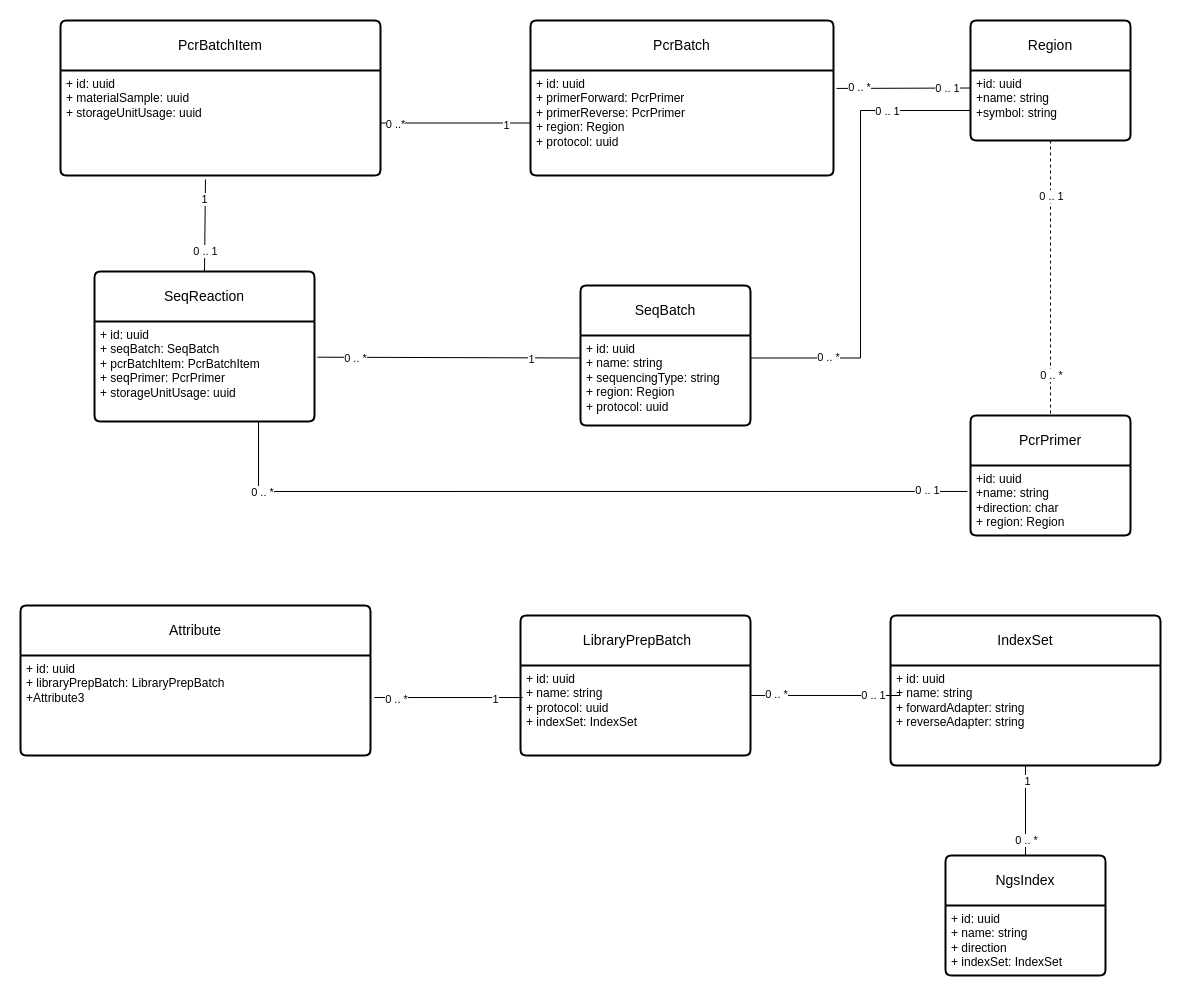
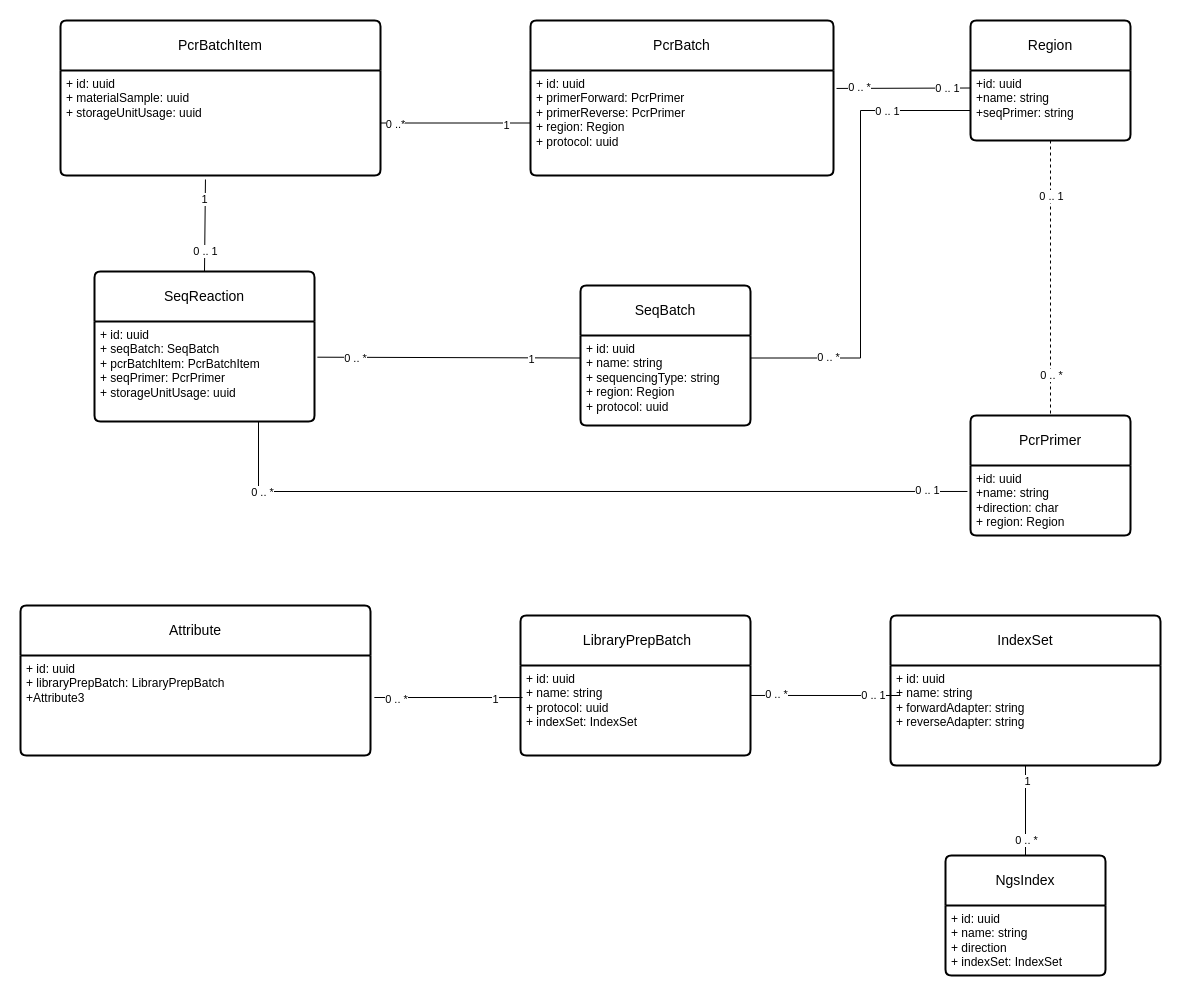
node "+id: uuid +name: string +symbol: string": label "+id: uuid +name: string +symbol: string" -> "+id: uuid +name: string +seqPrimer: string"
